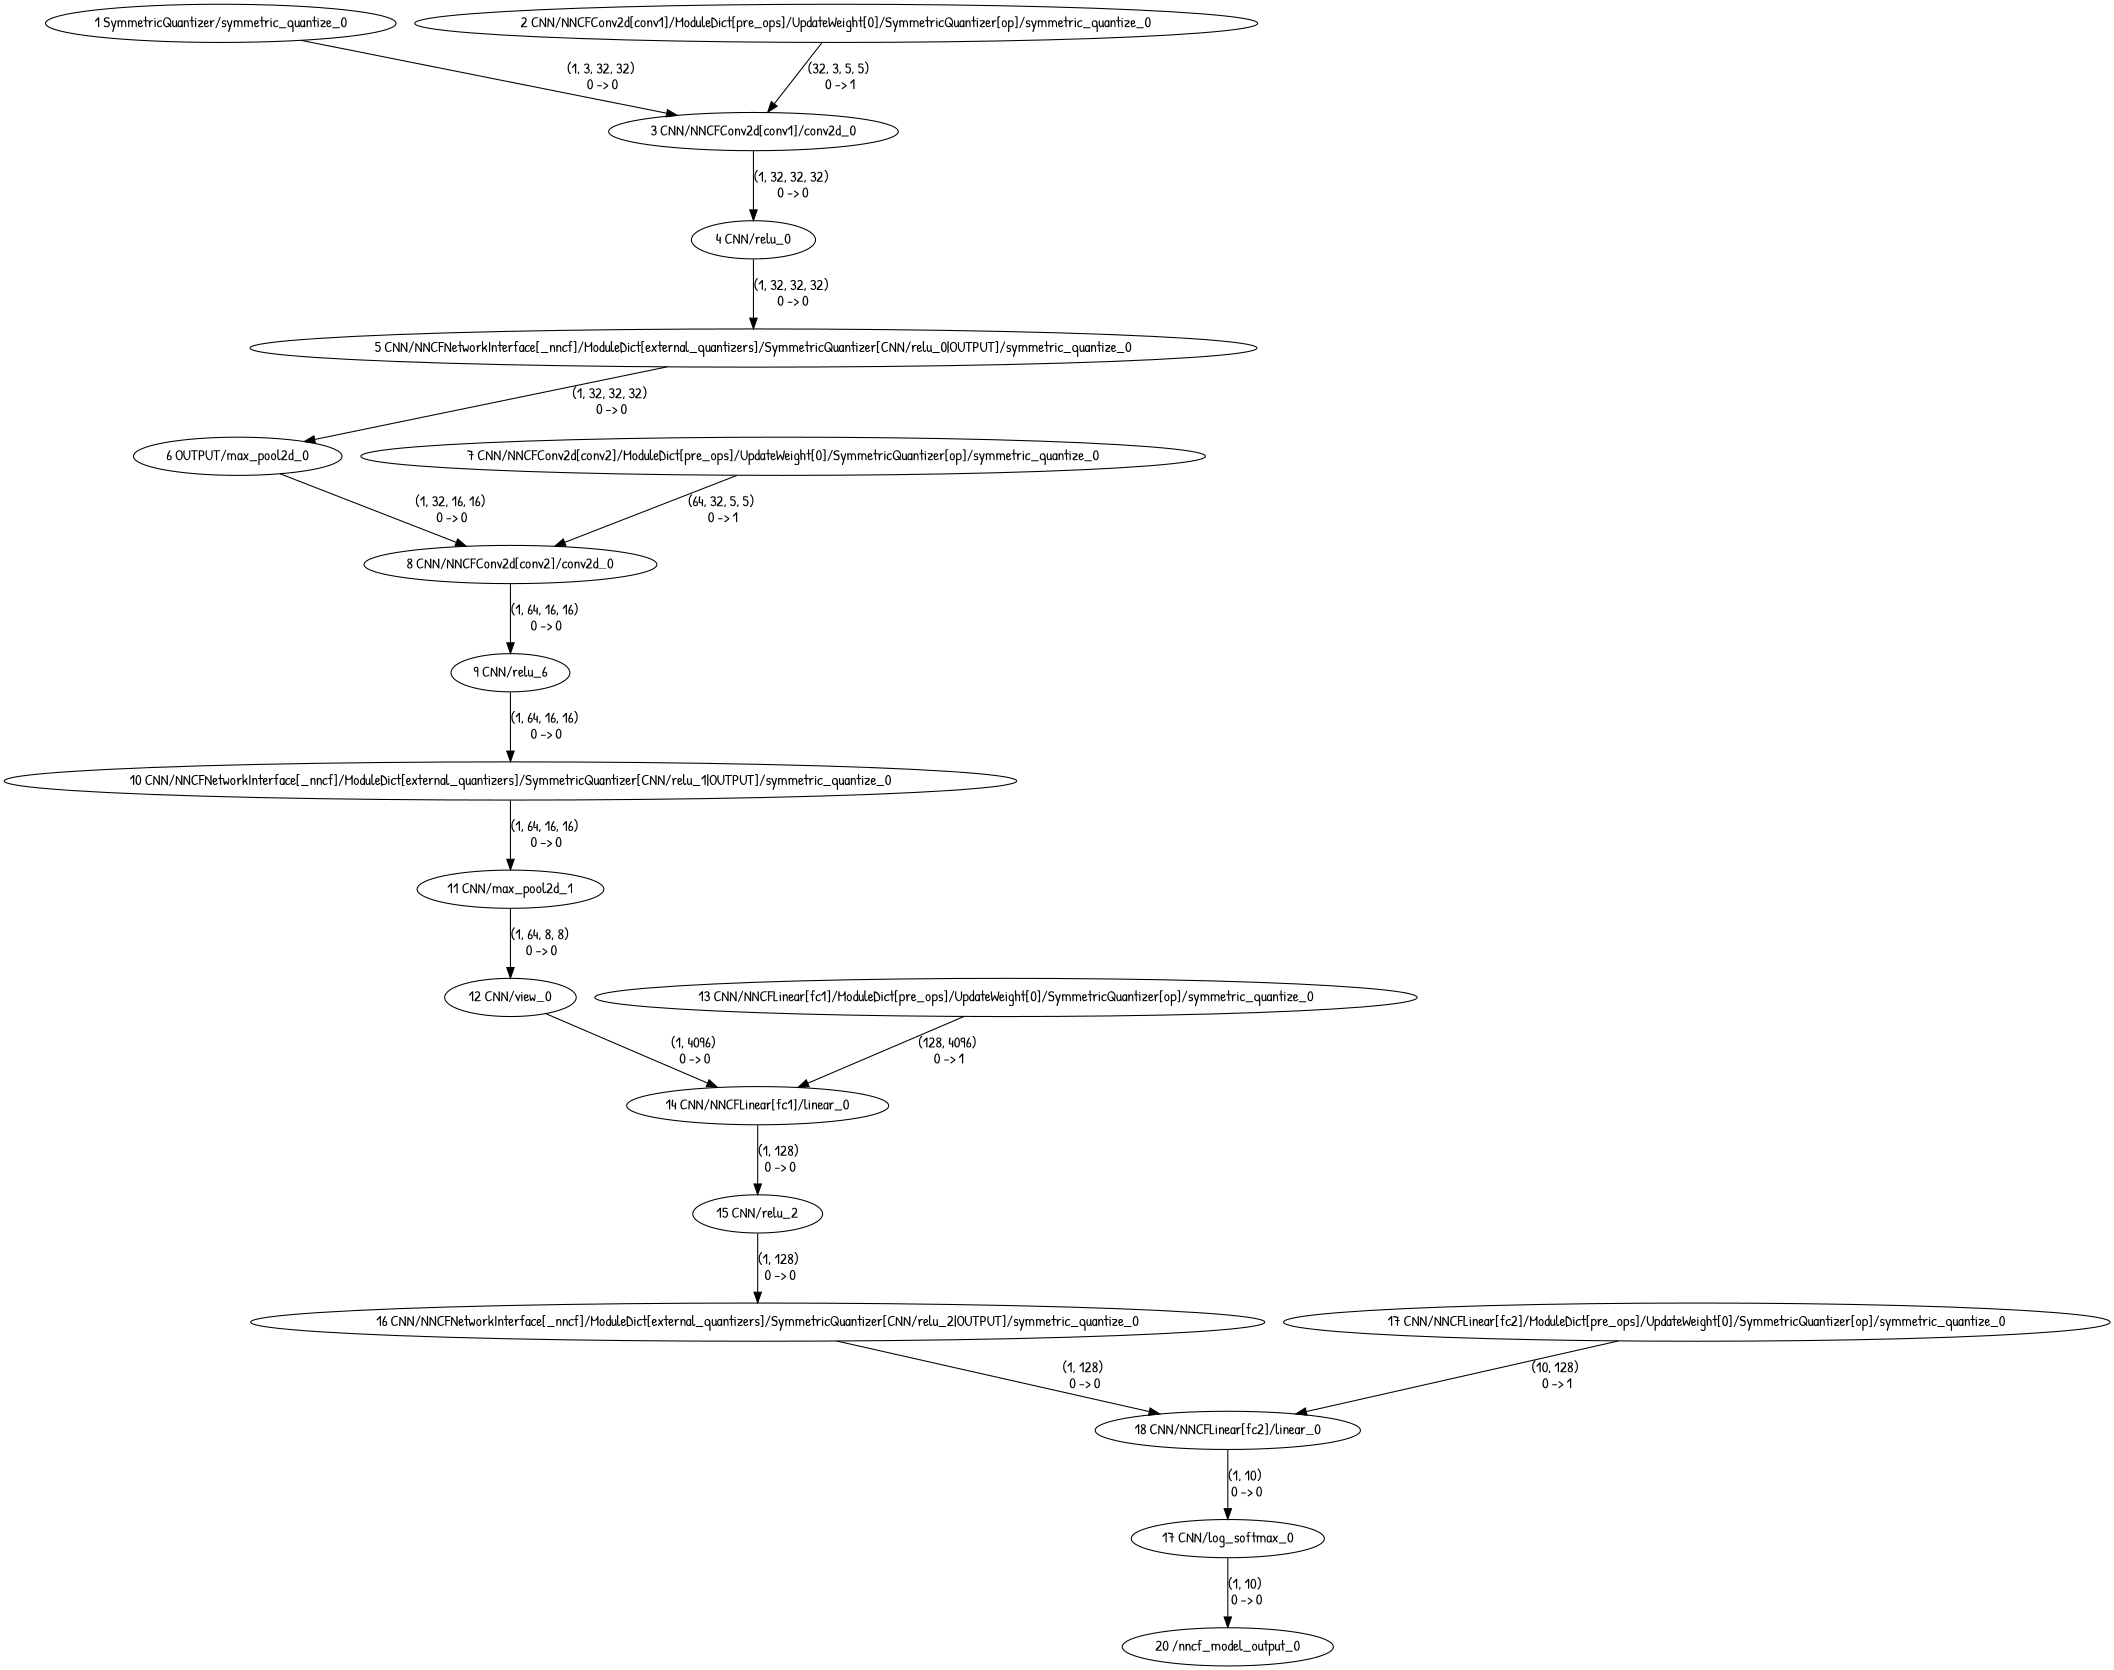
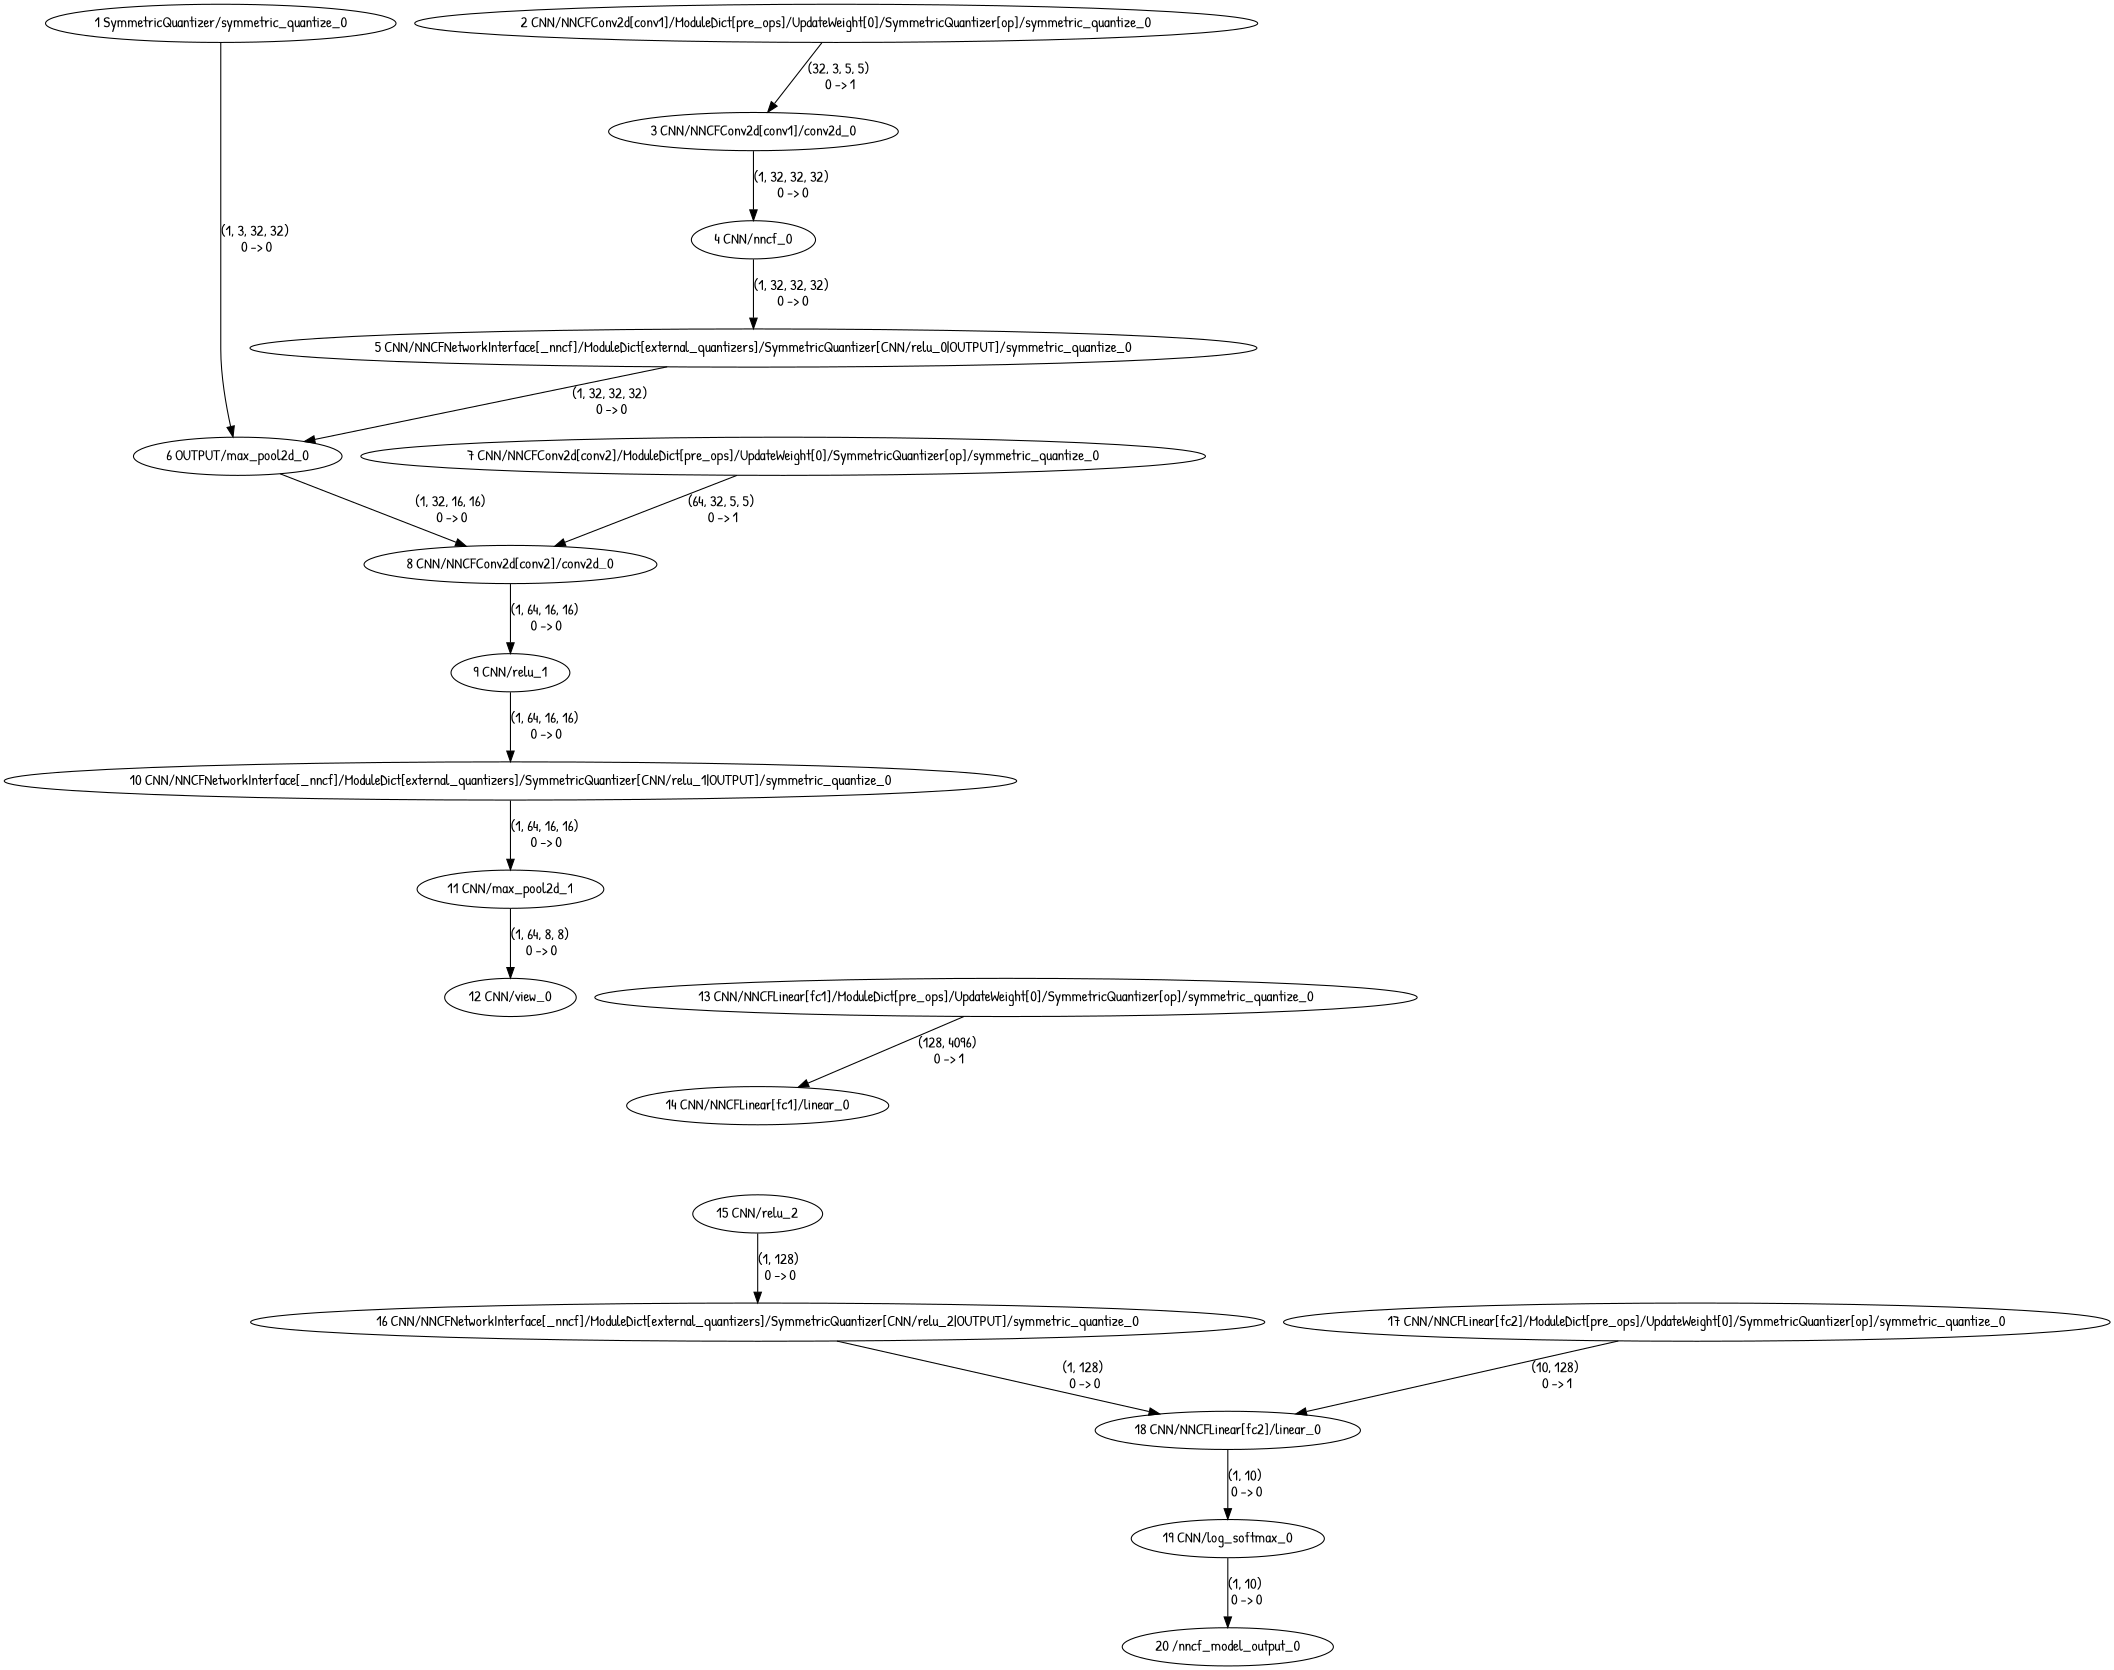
edge "1 SymmetricQuantizer/symmetric_quantize_0" -> "3 CNN/NNCFConv2d[conv1]/conv2d_0": now "1 SymmetricQuantizer/symmetric_quantize_0" -> "6 OUTPUT/max_pool2d_0"
node "4 CNN/relu_0": label "4 CNN/relu_0" -> "4 CNN/nncf_0"
node "9 CNN/relu_6": label "9 CNN/relu_6" -> "9 CNN/relu_1"
edge "12 CNN/view_0" -> "14 CNN/NNCFLinear[fc1]/linear_0": removed, label "(1, 4096) 0 -> 0"
edge "14 CNN/NNCFLinear[fc1]/linear_0" -> "15 CNN/relu_2": removed, label "(1, 128) 0 -> 0"
node "17 CNN/log_softmax_0": label "17 CNN/log_softmax_0" -> "19 CNN/log_softmax_0"
